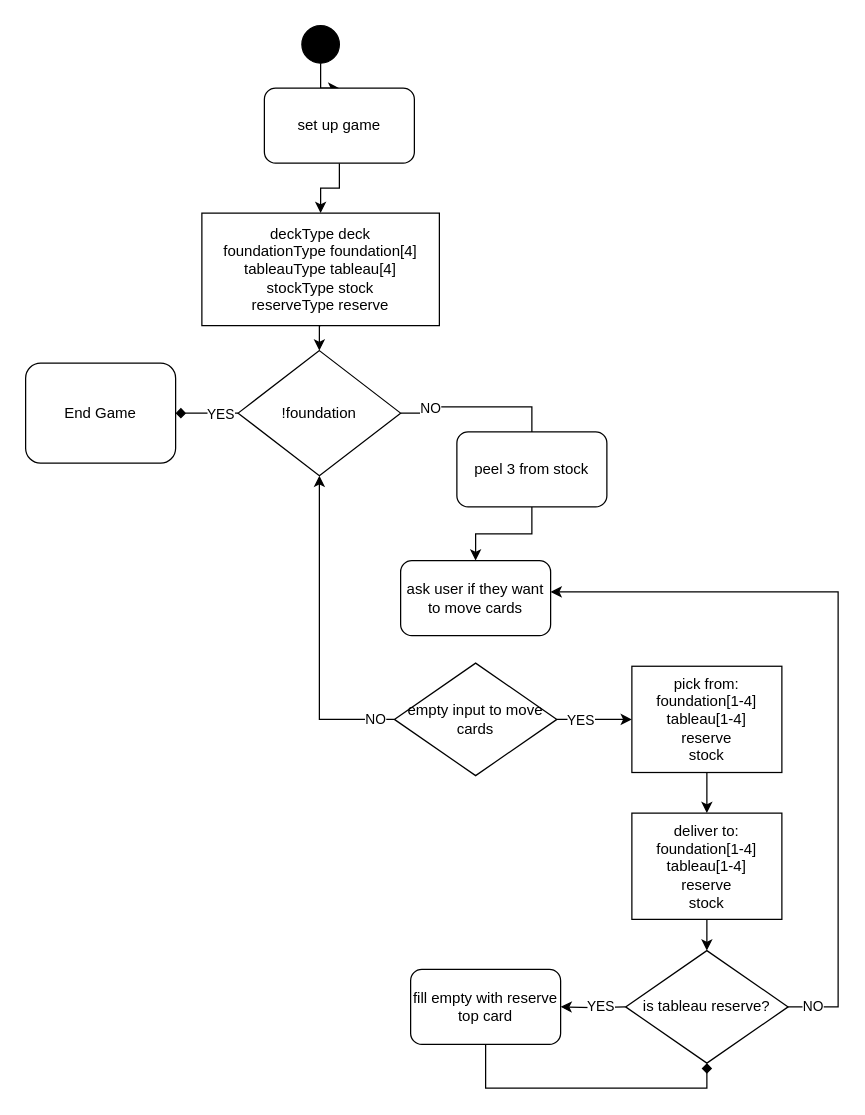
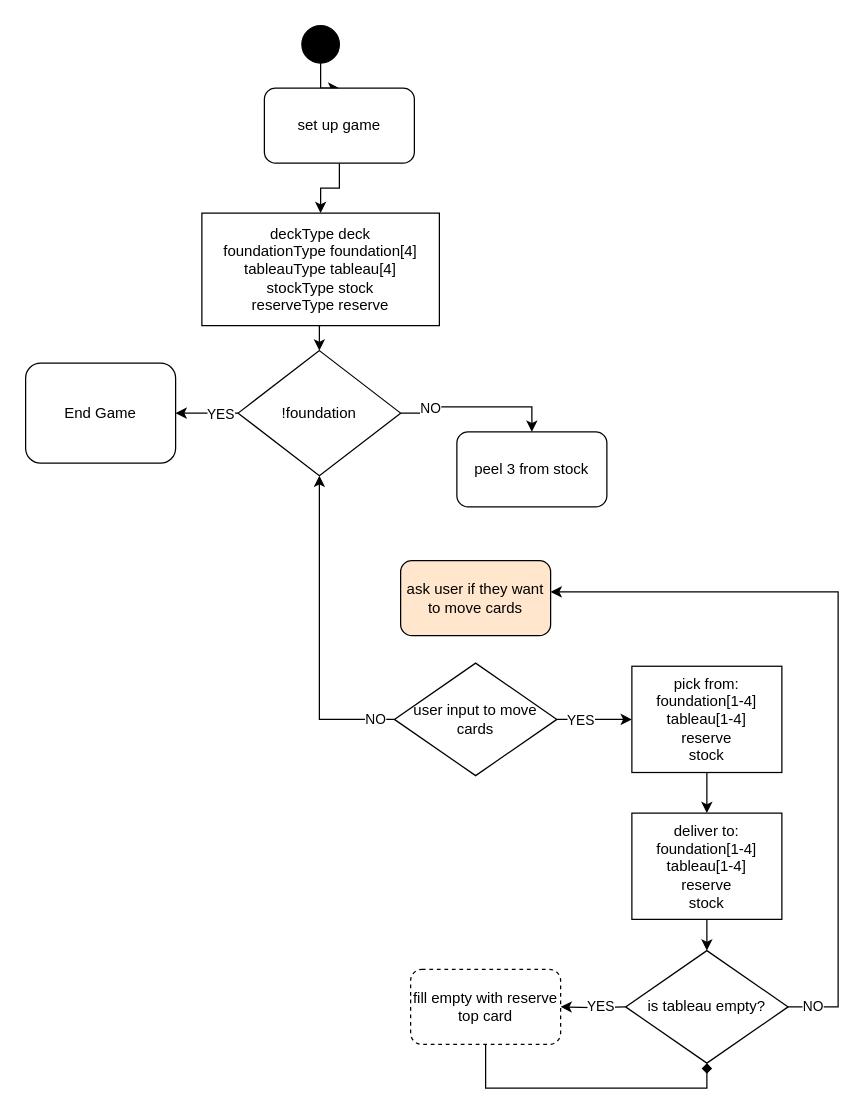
edge "!foundation" -> "End Game": arrowhead diamond -> classic
edge "!foundation" -- "peel 3 from stock": arrowhead none -> classic
edge "peel 3 from stock" -> "ask user if they want to move cards": removed
node "ask user if they want to move cards": fillcolor #ffffff -> #ffe6cc
node "empty input to move cards": label "empty input to move cards" -> "user input to move cards"
node "fill empty with reserve top card": style solid -> dashed
node "is tableau reserve?": label "is tableau reserve?" -> "is tableau empty?"
